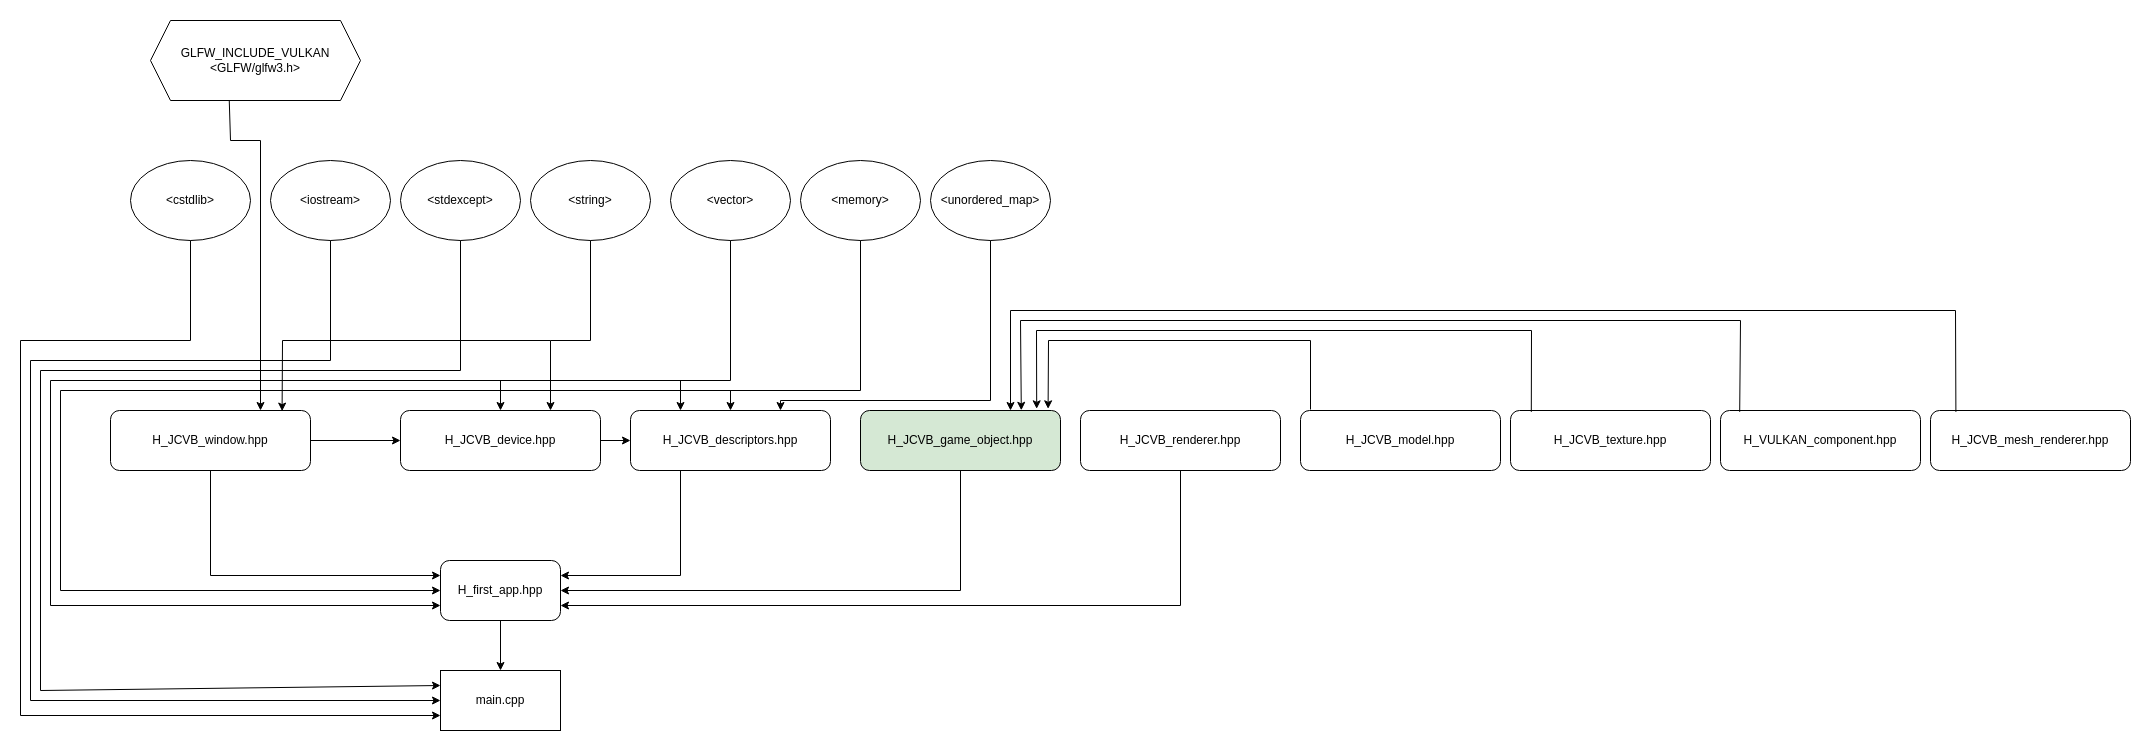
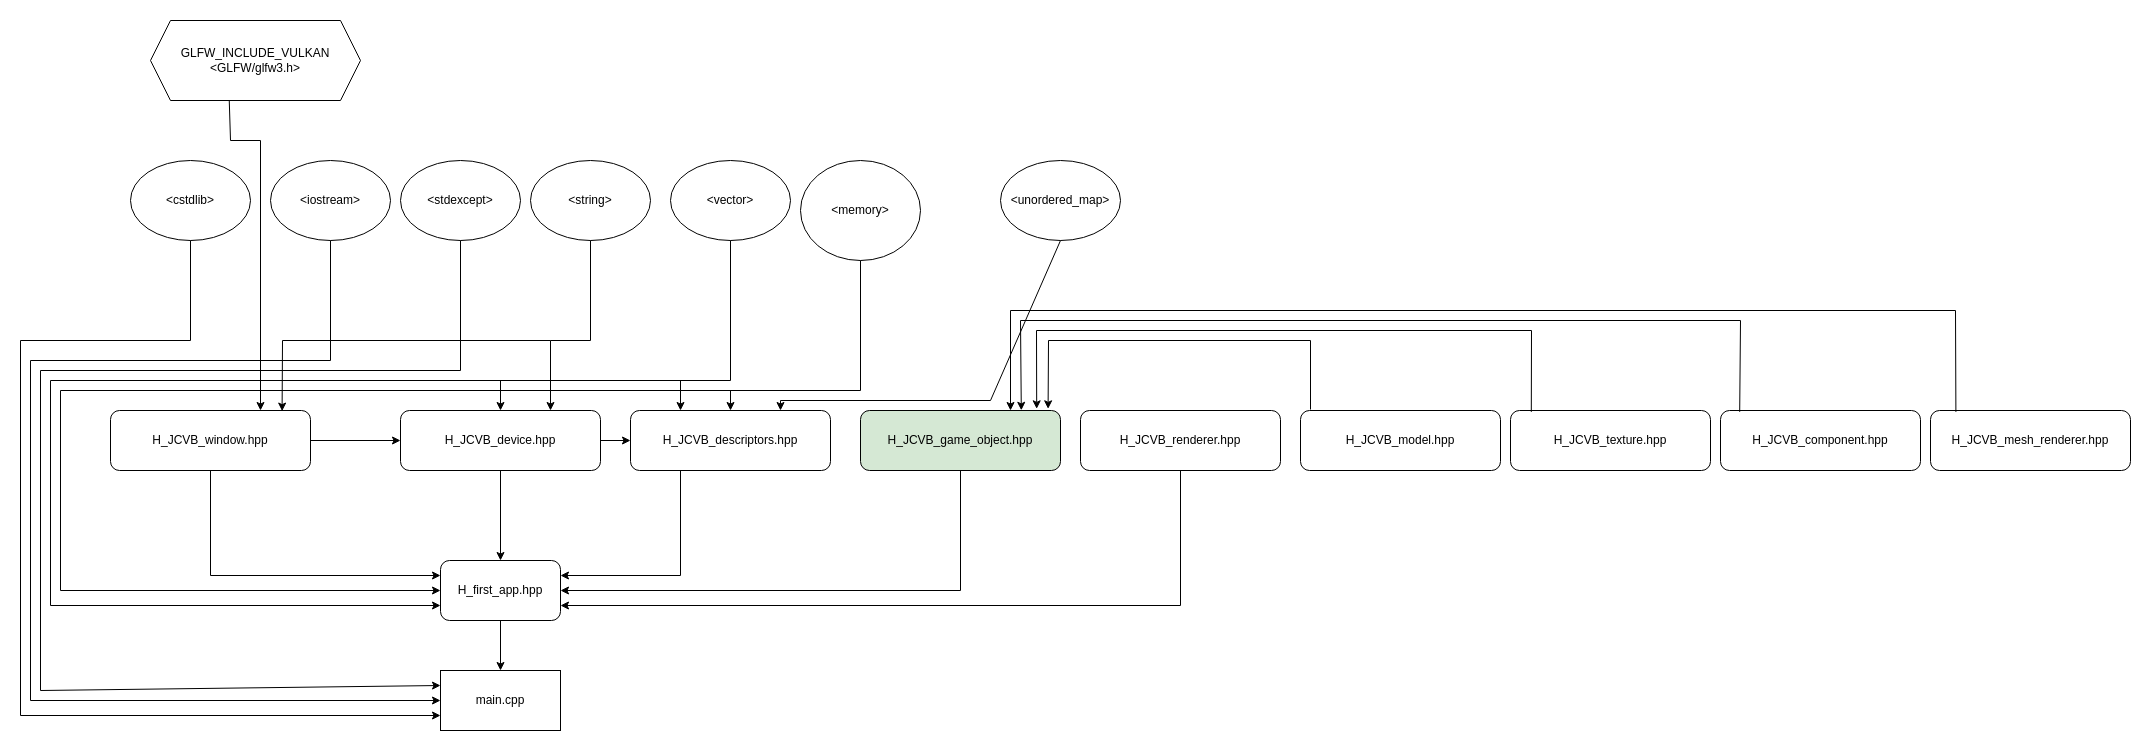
node "<memory>": size 120x80 -> 120x100
node "<unordered_map>": moved (991, 201) -> (1061, 201)
node "H_VULKAN_component.hpp": label "H_VULKAN_component.hpp" -> "H_JCVB_component.hpp"
edge "H_JCVB_device.hpp" -> "H_first_app.hpp": added
